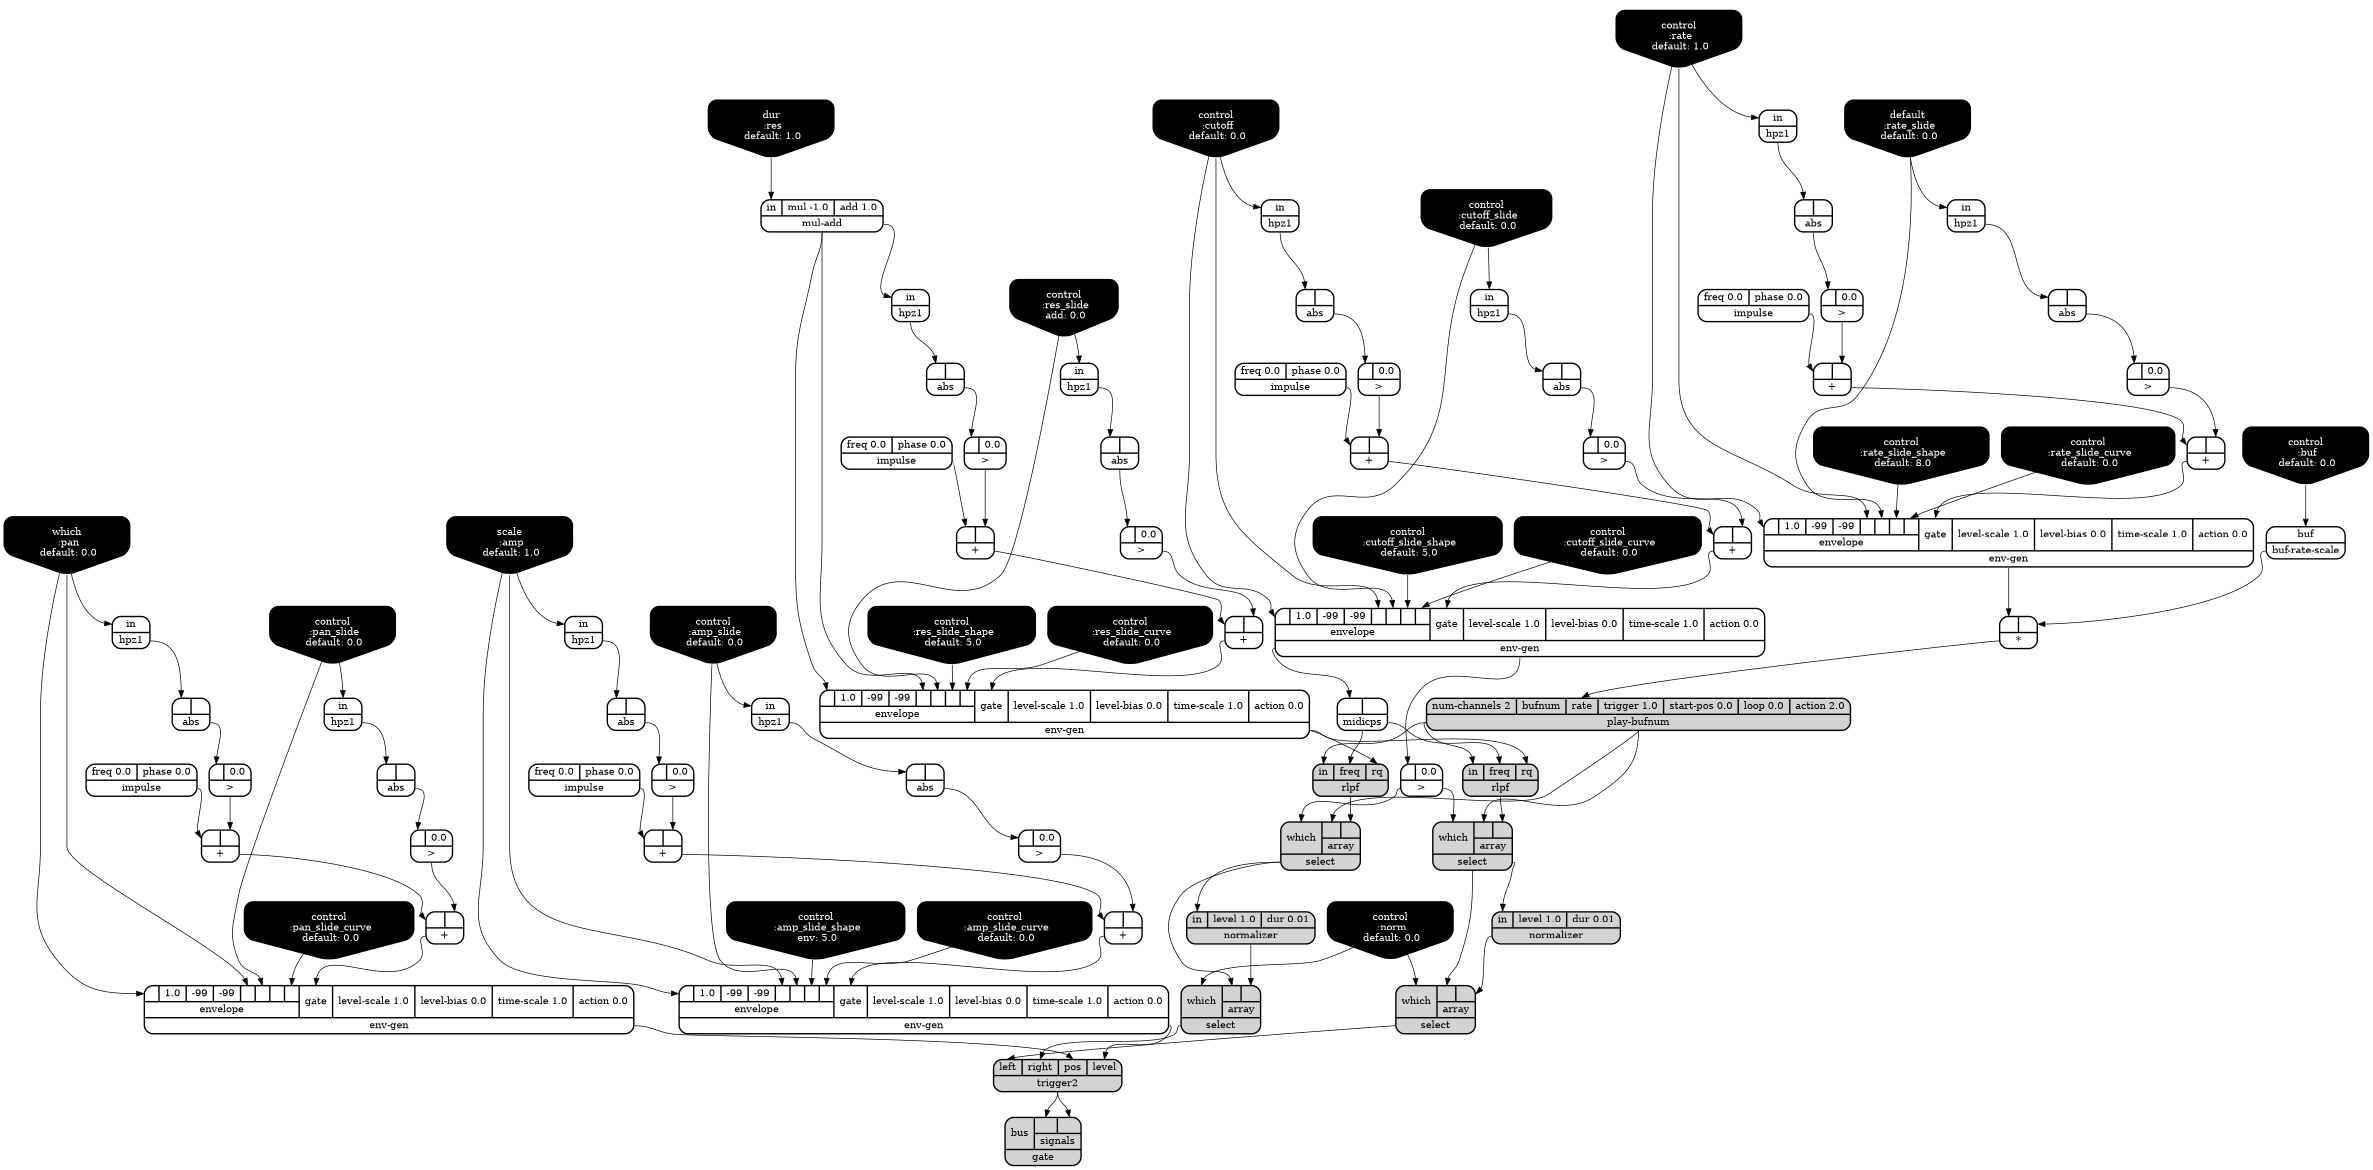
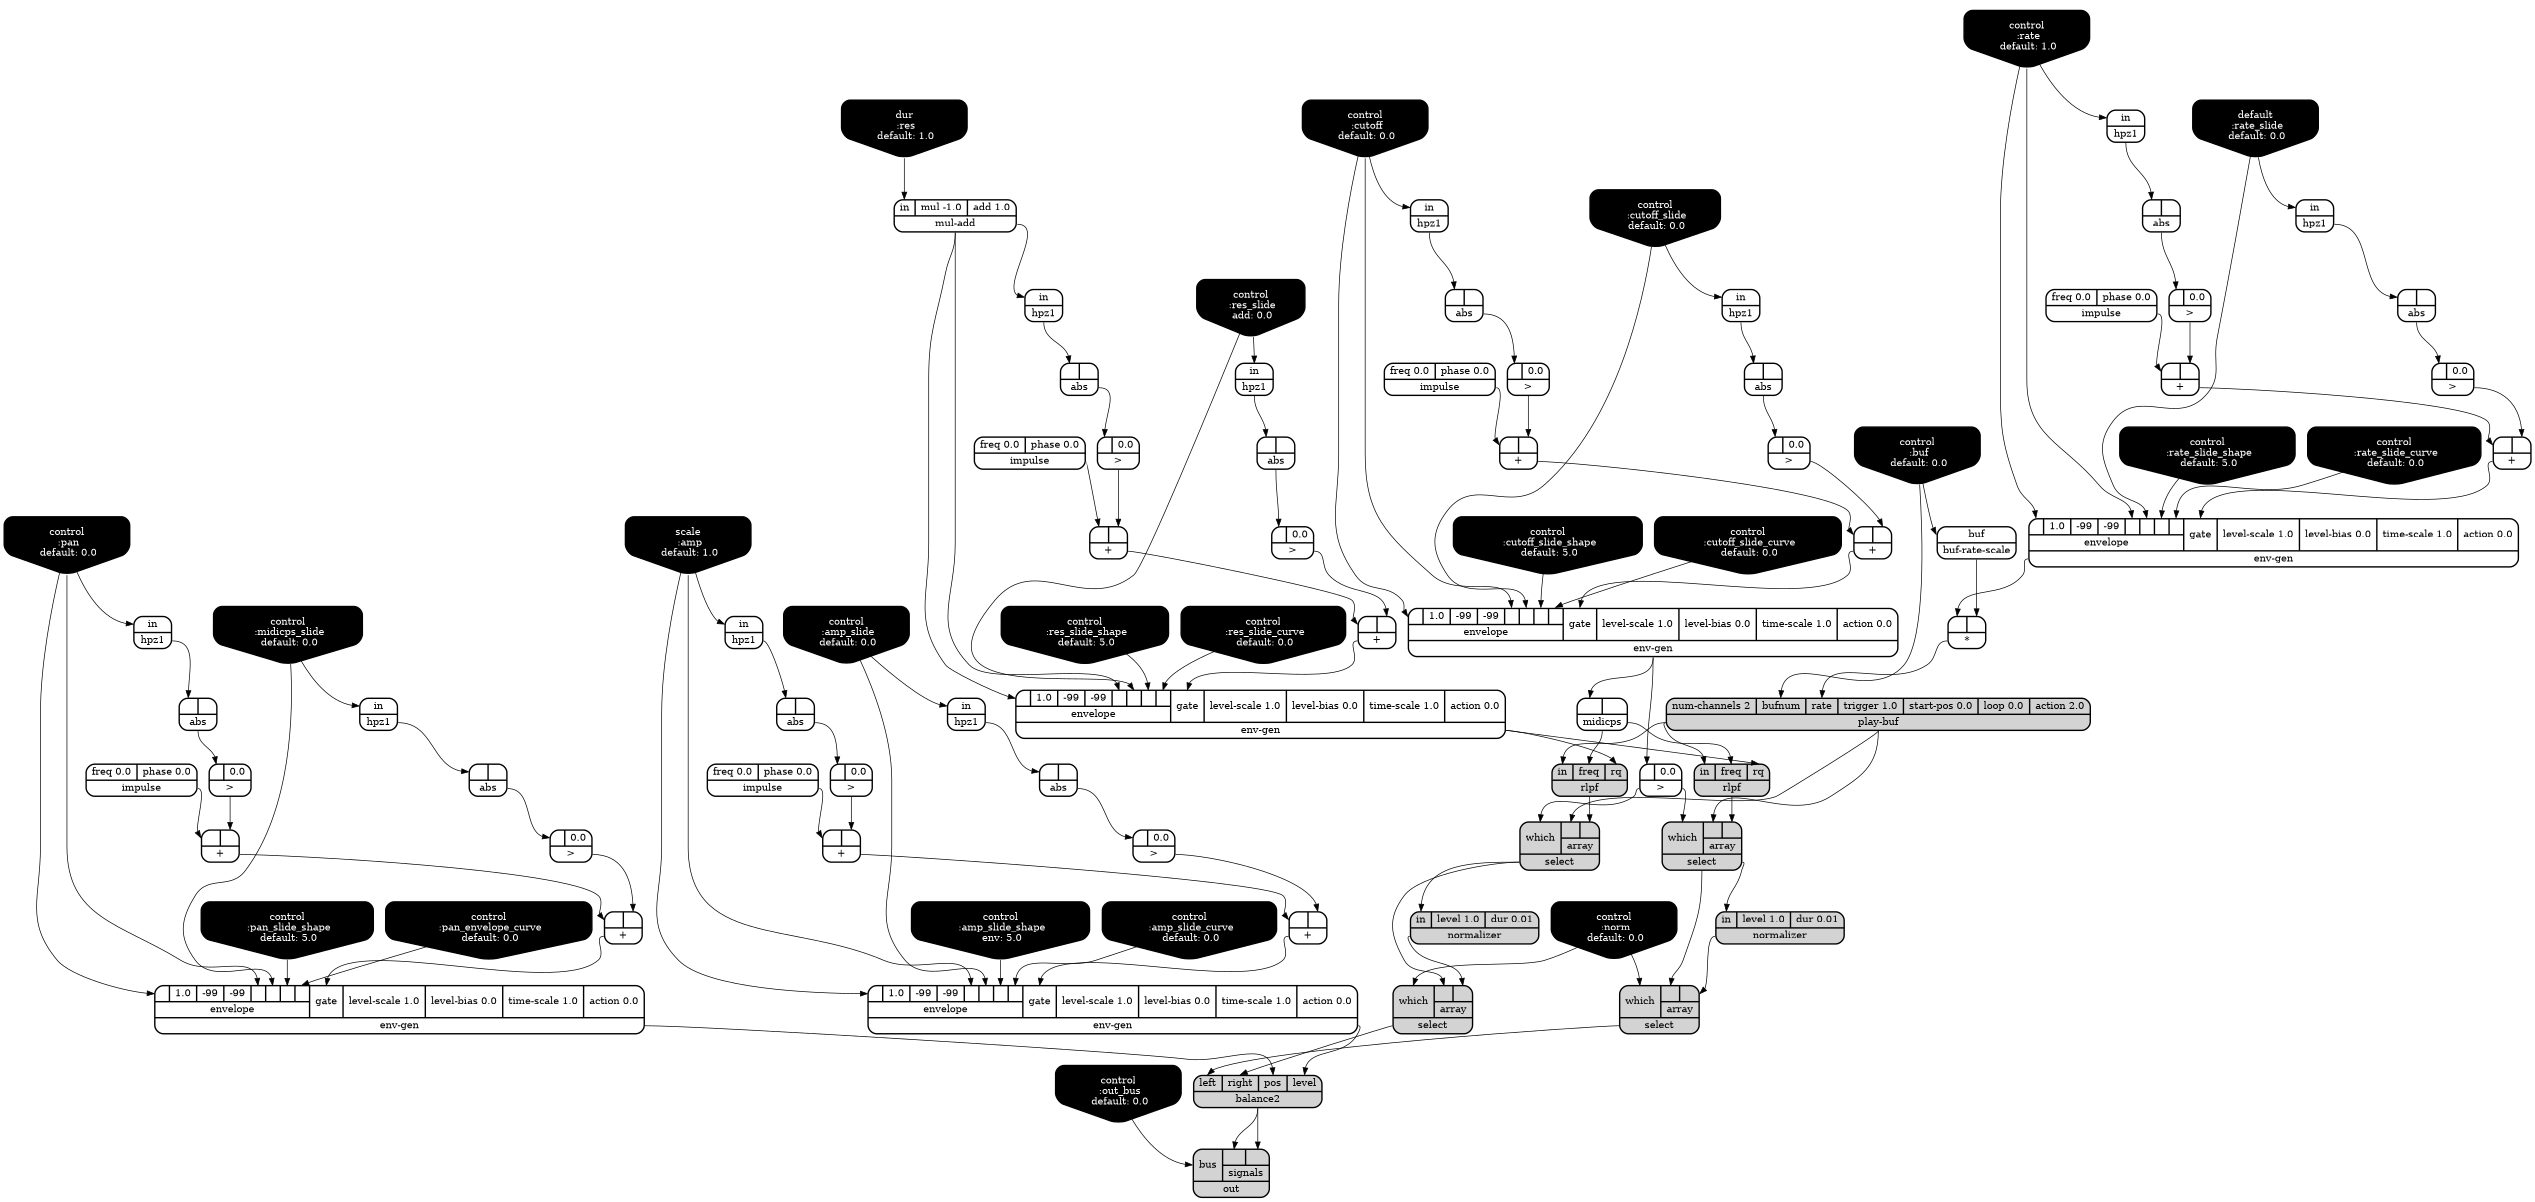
node "control :rate_slide_shape default: 8.0": label "control :rate_slide_shape default: 8.0" -> "control :rate_slide_shape default: 5.0"
node "which :pan default: 0.0": label "which :pan default: 0.0" -> "control :pan default: 0.0"
node "control :pan_slide default: 0.0": label "control :pan_slide default: 0.0" -> "control :midicps_slide default: 0.0"
edge "control :buf default: 0.0" -> "num-channels 2": added
node "num-channels 2": text "play-bufnum" -> "play-buf"
node "control :pan_slide_shape default: 5.0": added
node "control :pan_slide_curve default: 0.0": label "control :pan_slide_curve default: 0.0" -> "control :pan_envelope_curve default: 0.0"
node "left": text "trigger2" -> "balance2"
node "control :out_bus default: 0.0": added
node "bus": text "gate" -> "out"
